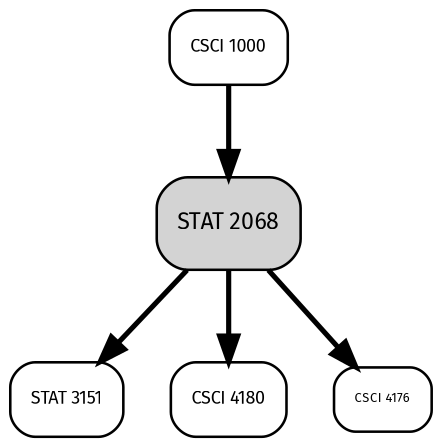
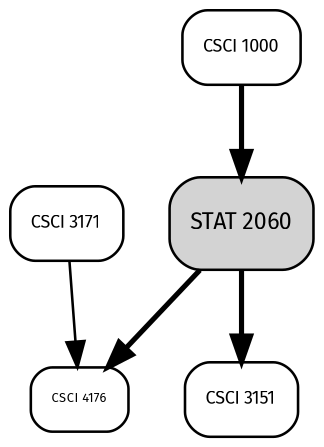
node "CSCI 3171": added
node "STAT 2068": label "STAT 2068" -> "STAT 2060"
node "STAT 3151": label "STAT 3151" -> "CSCI 3151"
node "CSCI 4180": removed
